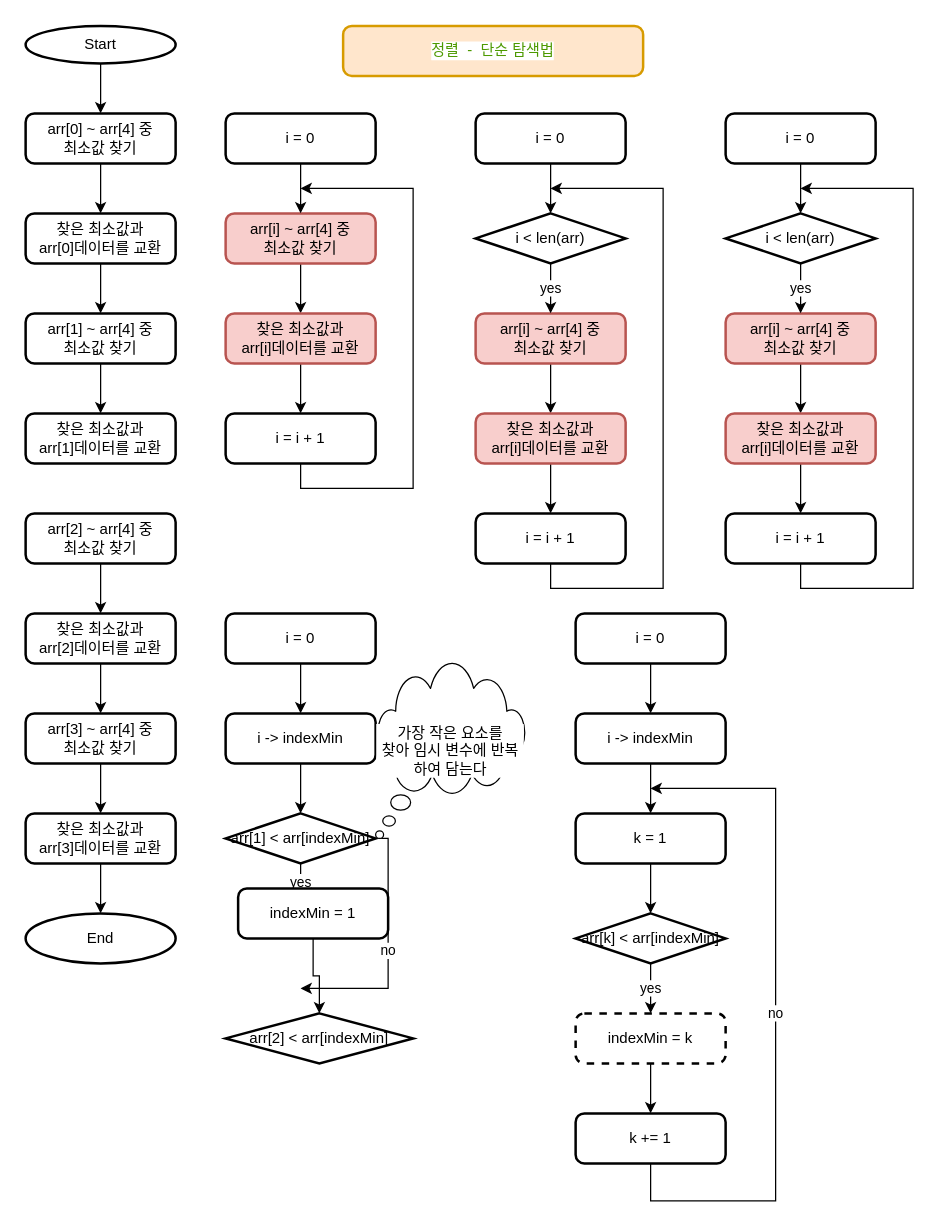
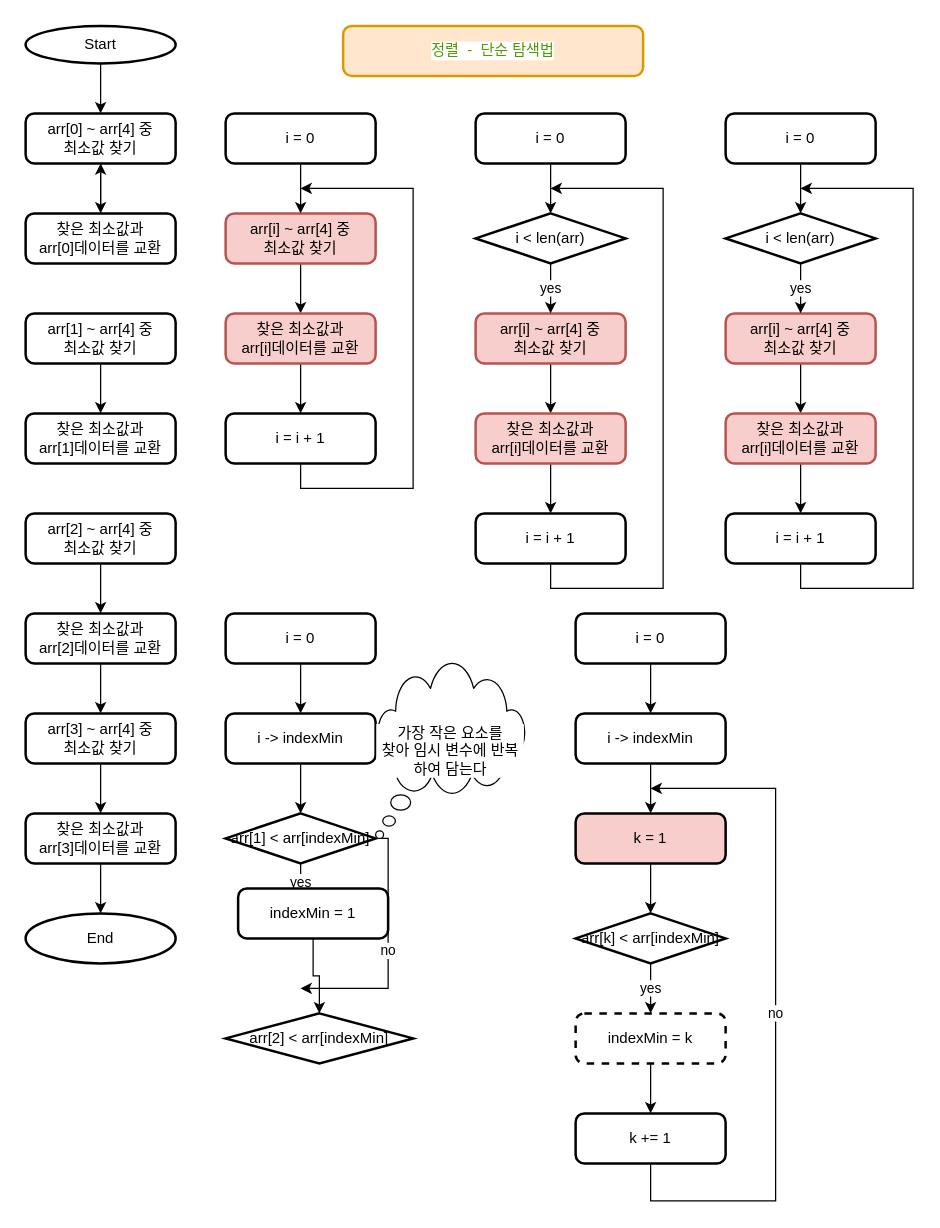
edge "찾은 최소값과 arr[0]데이터를 교환" -> "arr[1] ~ arr[4] 중 최소값 찾기": now "찾은 최소값과 arr[0]데이터를 교환" -> "arr[0] ~ arr[4] 중 최소값 찾기"
node "k = 1": fillcolor #ffffff -> #f8cecc
